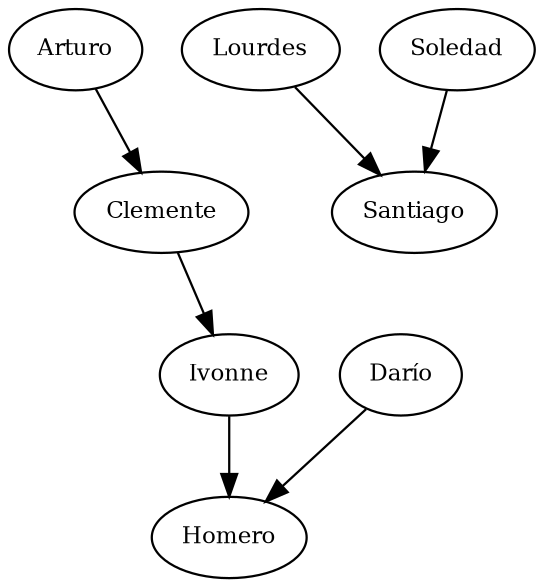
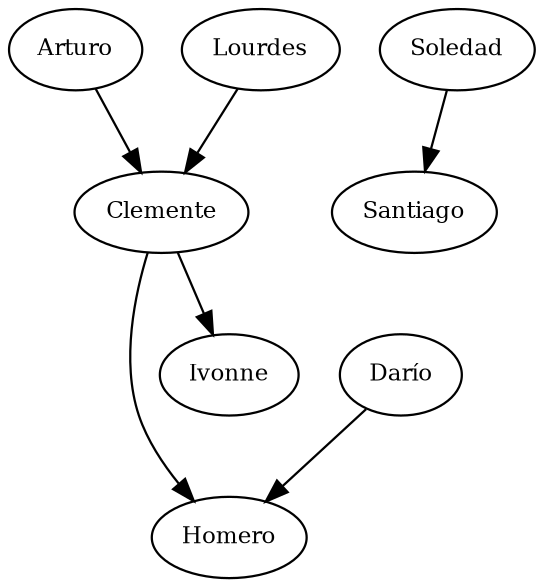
edge "Lourdes" -> "Santiago": now "Lourdes" -> "Clemente"
edge "Ivonne" -> "Homero": now "Clemente" -> "Homero"
